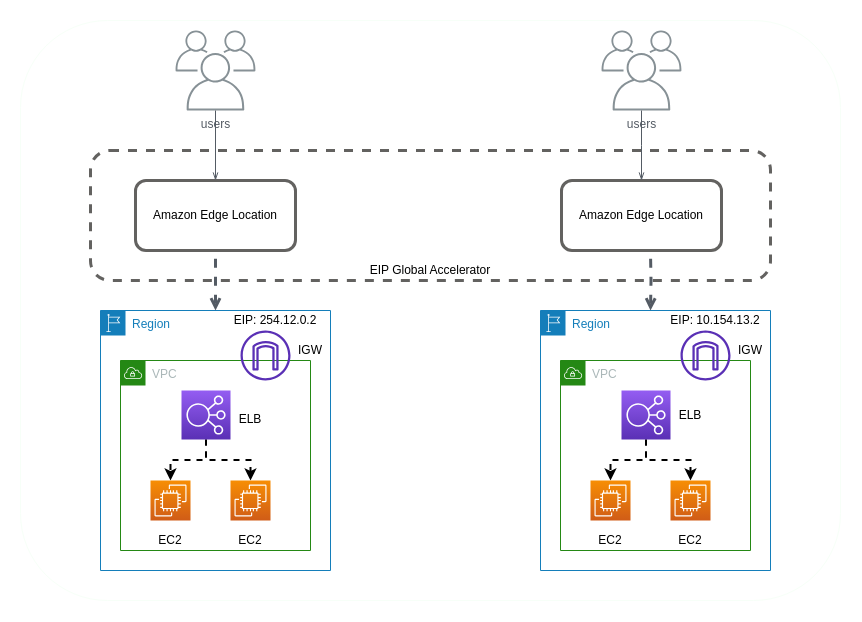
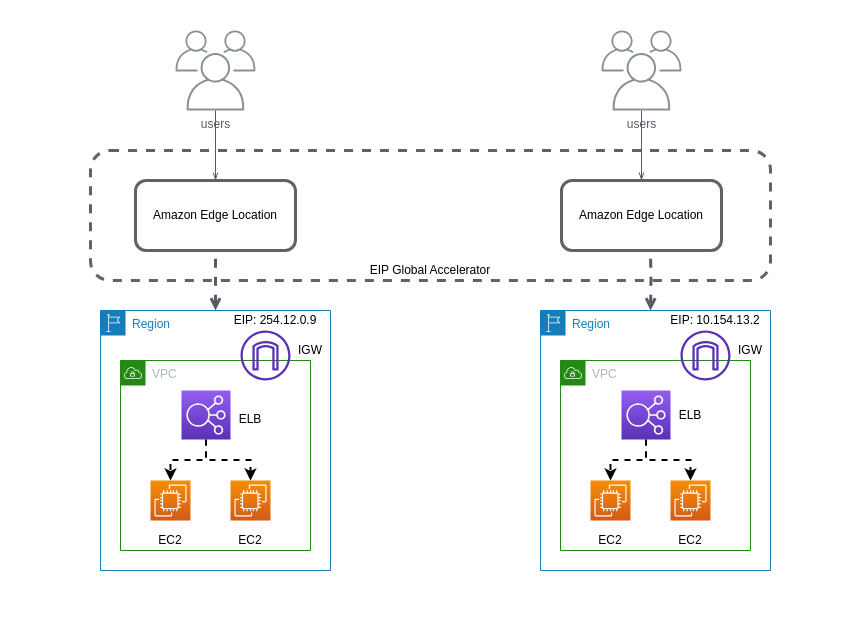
node "EIP: 254.12.0.2": label "EIP: 254.12.0.2" -> "EIP: 254.12.0.9"
